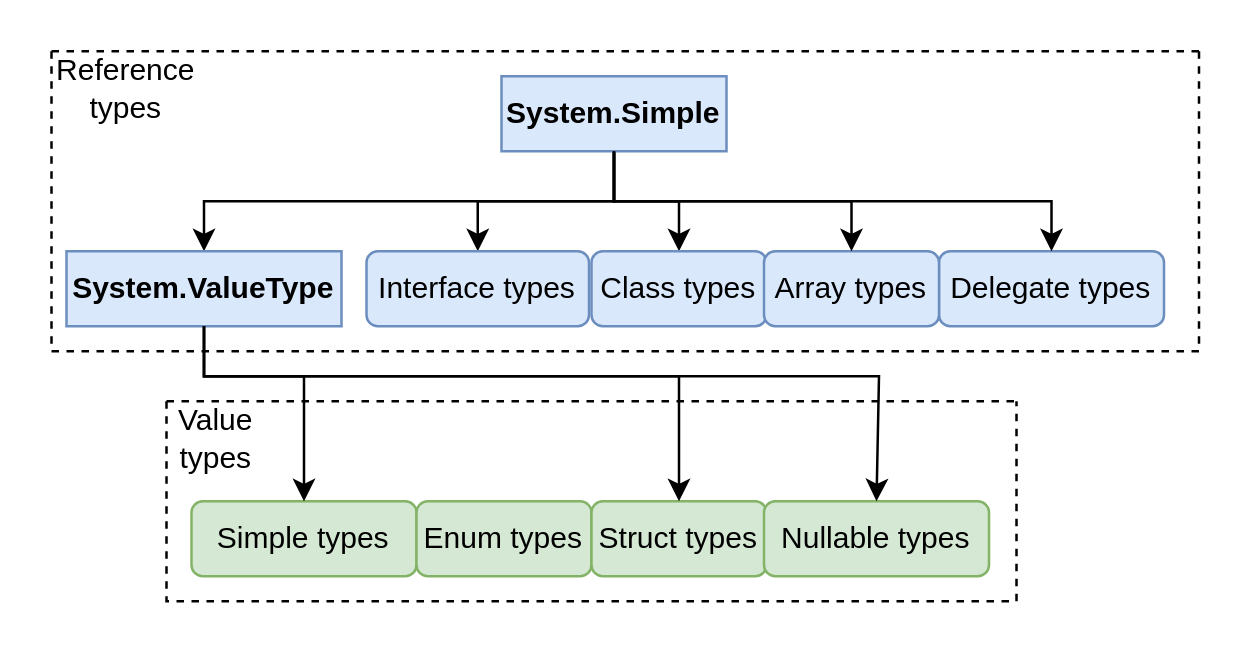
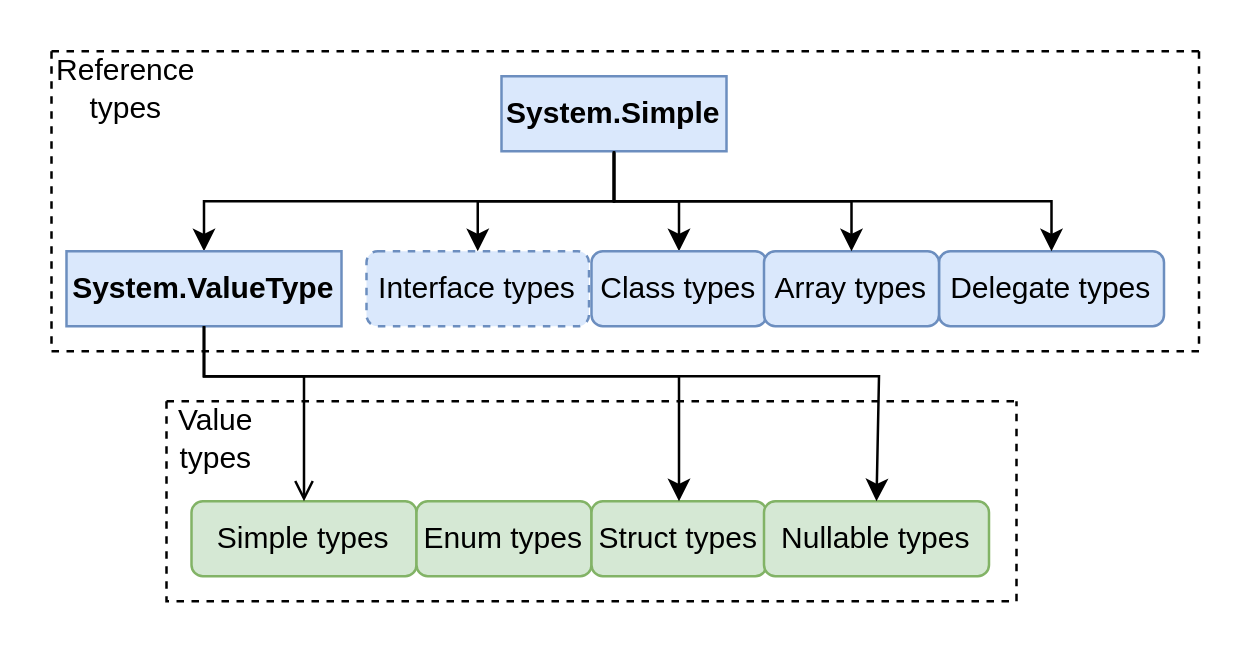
node "Interface types": style solid -> dashed
edge "System.ValueType" -> "Simple types": arrowhead classic -> open
